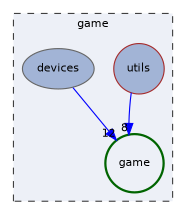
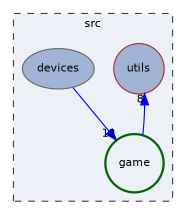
cluster "game": label "game" -> "src"
edge "utils" -> "game": reversed
